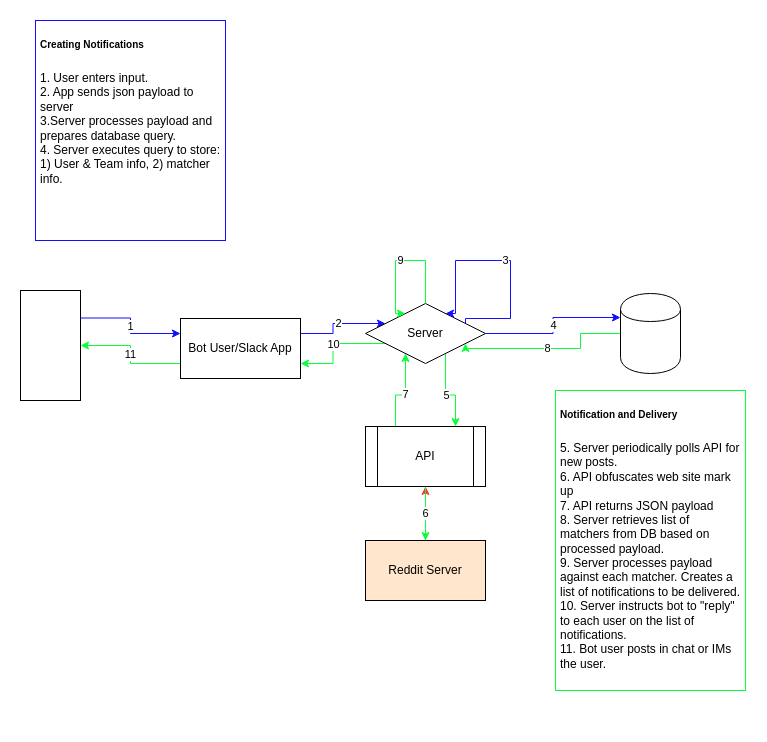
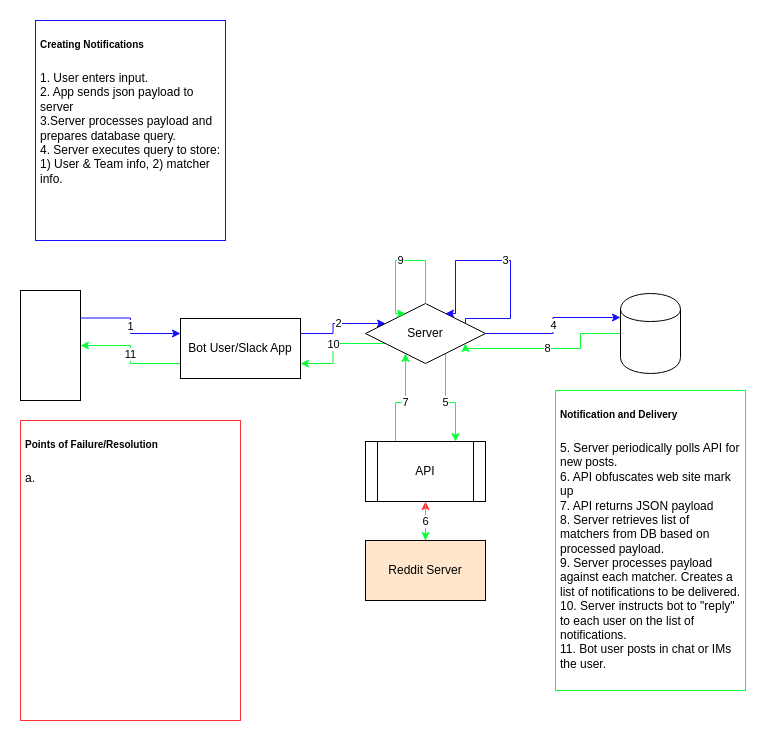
node "API": moved (426, 457) -> (426, 472)
node "Points of Failure/Resolution a.": added
